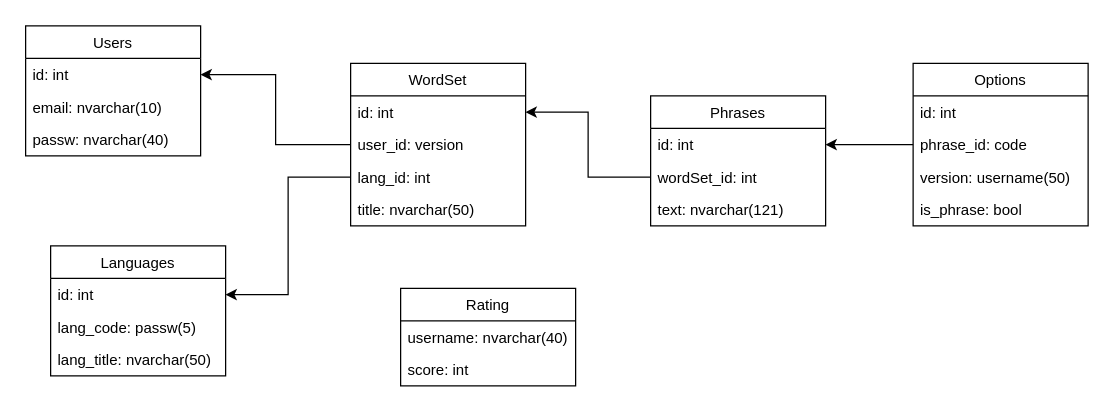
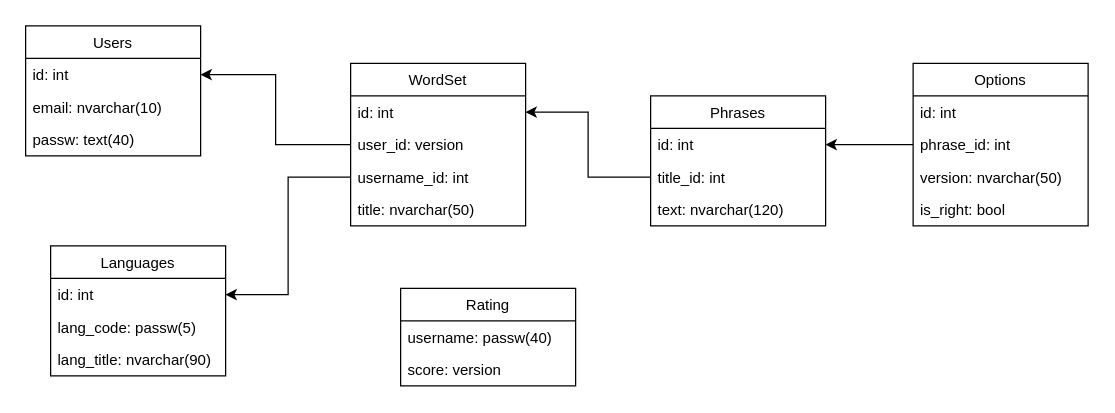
node "passw: nvarchar(40)": label "passw: nvarchar(40)" -> "passw: text(40)"
node "phrase_id: code": label "phrase_id: code" -> "phrase_id: int"
node "lang_id: int": label "lang_id: int" -> "username_id: int"
node "wordSet_id: int": label "wordSet_id: int" -> "title_id: int"
node "version: username(50)": label "version: username(50)" -> "version: nvarchar(50)"
node "text: nvarchar(121)": label "text: nvarchar(121)" -> "text: nvarchar(120)"
node "is_phrase: bool": label "is_phrase: bool" -> "is_right: bool"
node "username: nvarchar(40)": label "username: nvarchar(40)" -> "username: passw(40)"
node "lang_title: nvarchar(50)": label "lang_title: nvarchar(50)" -> "lang_title: nvarchar(90)"
node "score: int": label "score: int" -> "score: version"
